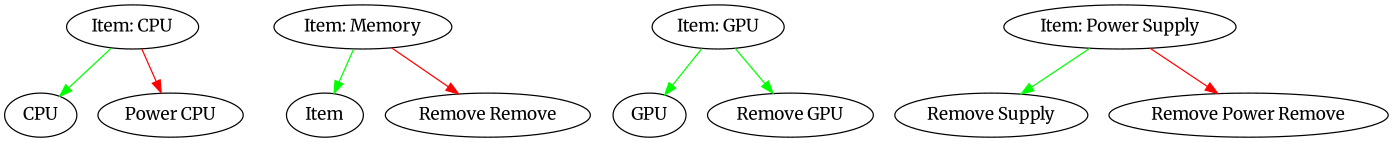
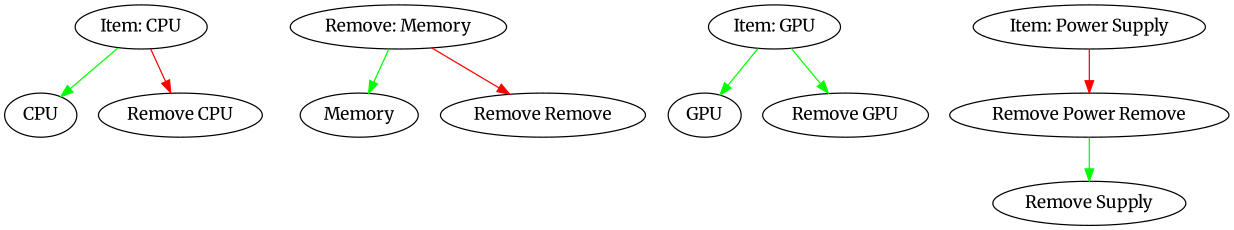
node "Item: Memory": label "Item: Memory" -> "Remove: Memory"
edge "Item: Power Supply" -> "Remove Supply": now "Remove Power Remove" -> "Remove Supply"
node "Power CPU": label "Power CPU" -> "Remove CPU"
node "Item": label "Item" -> "Memory"
